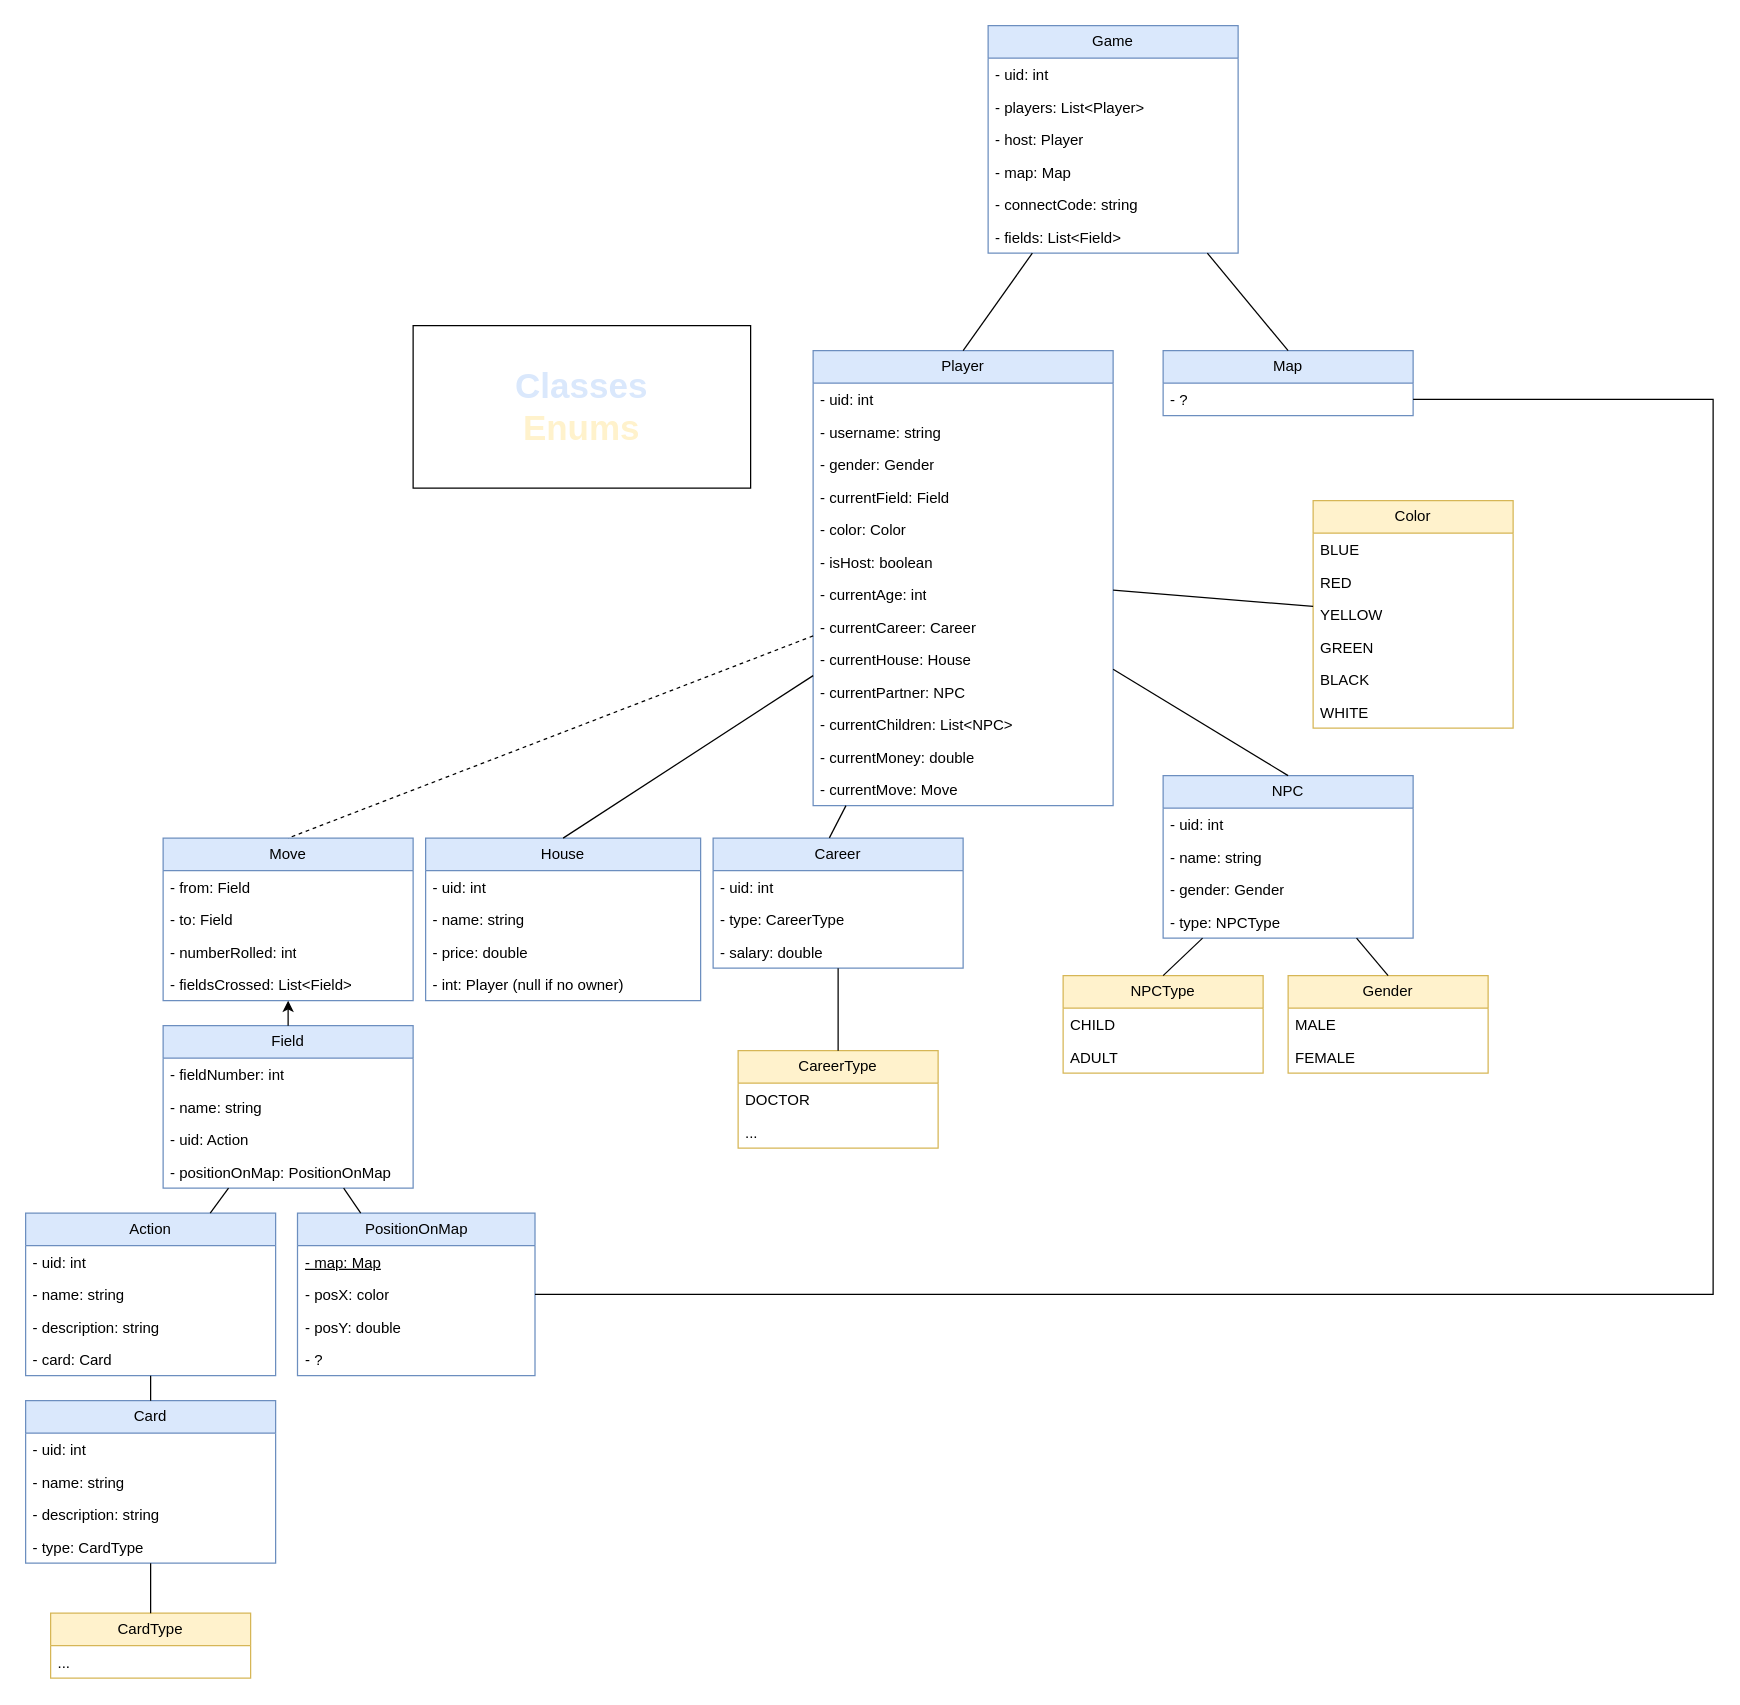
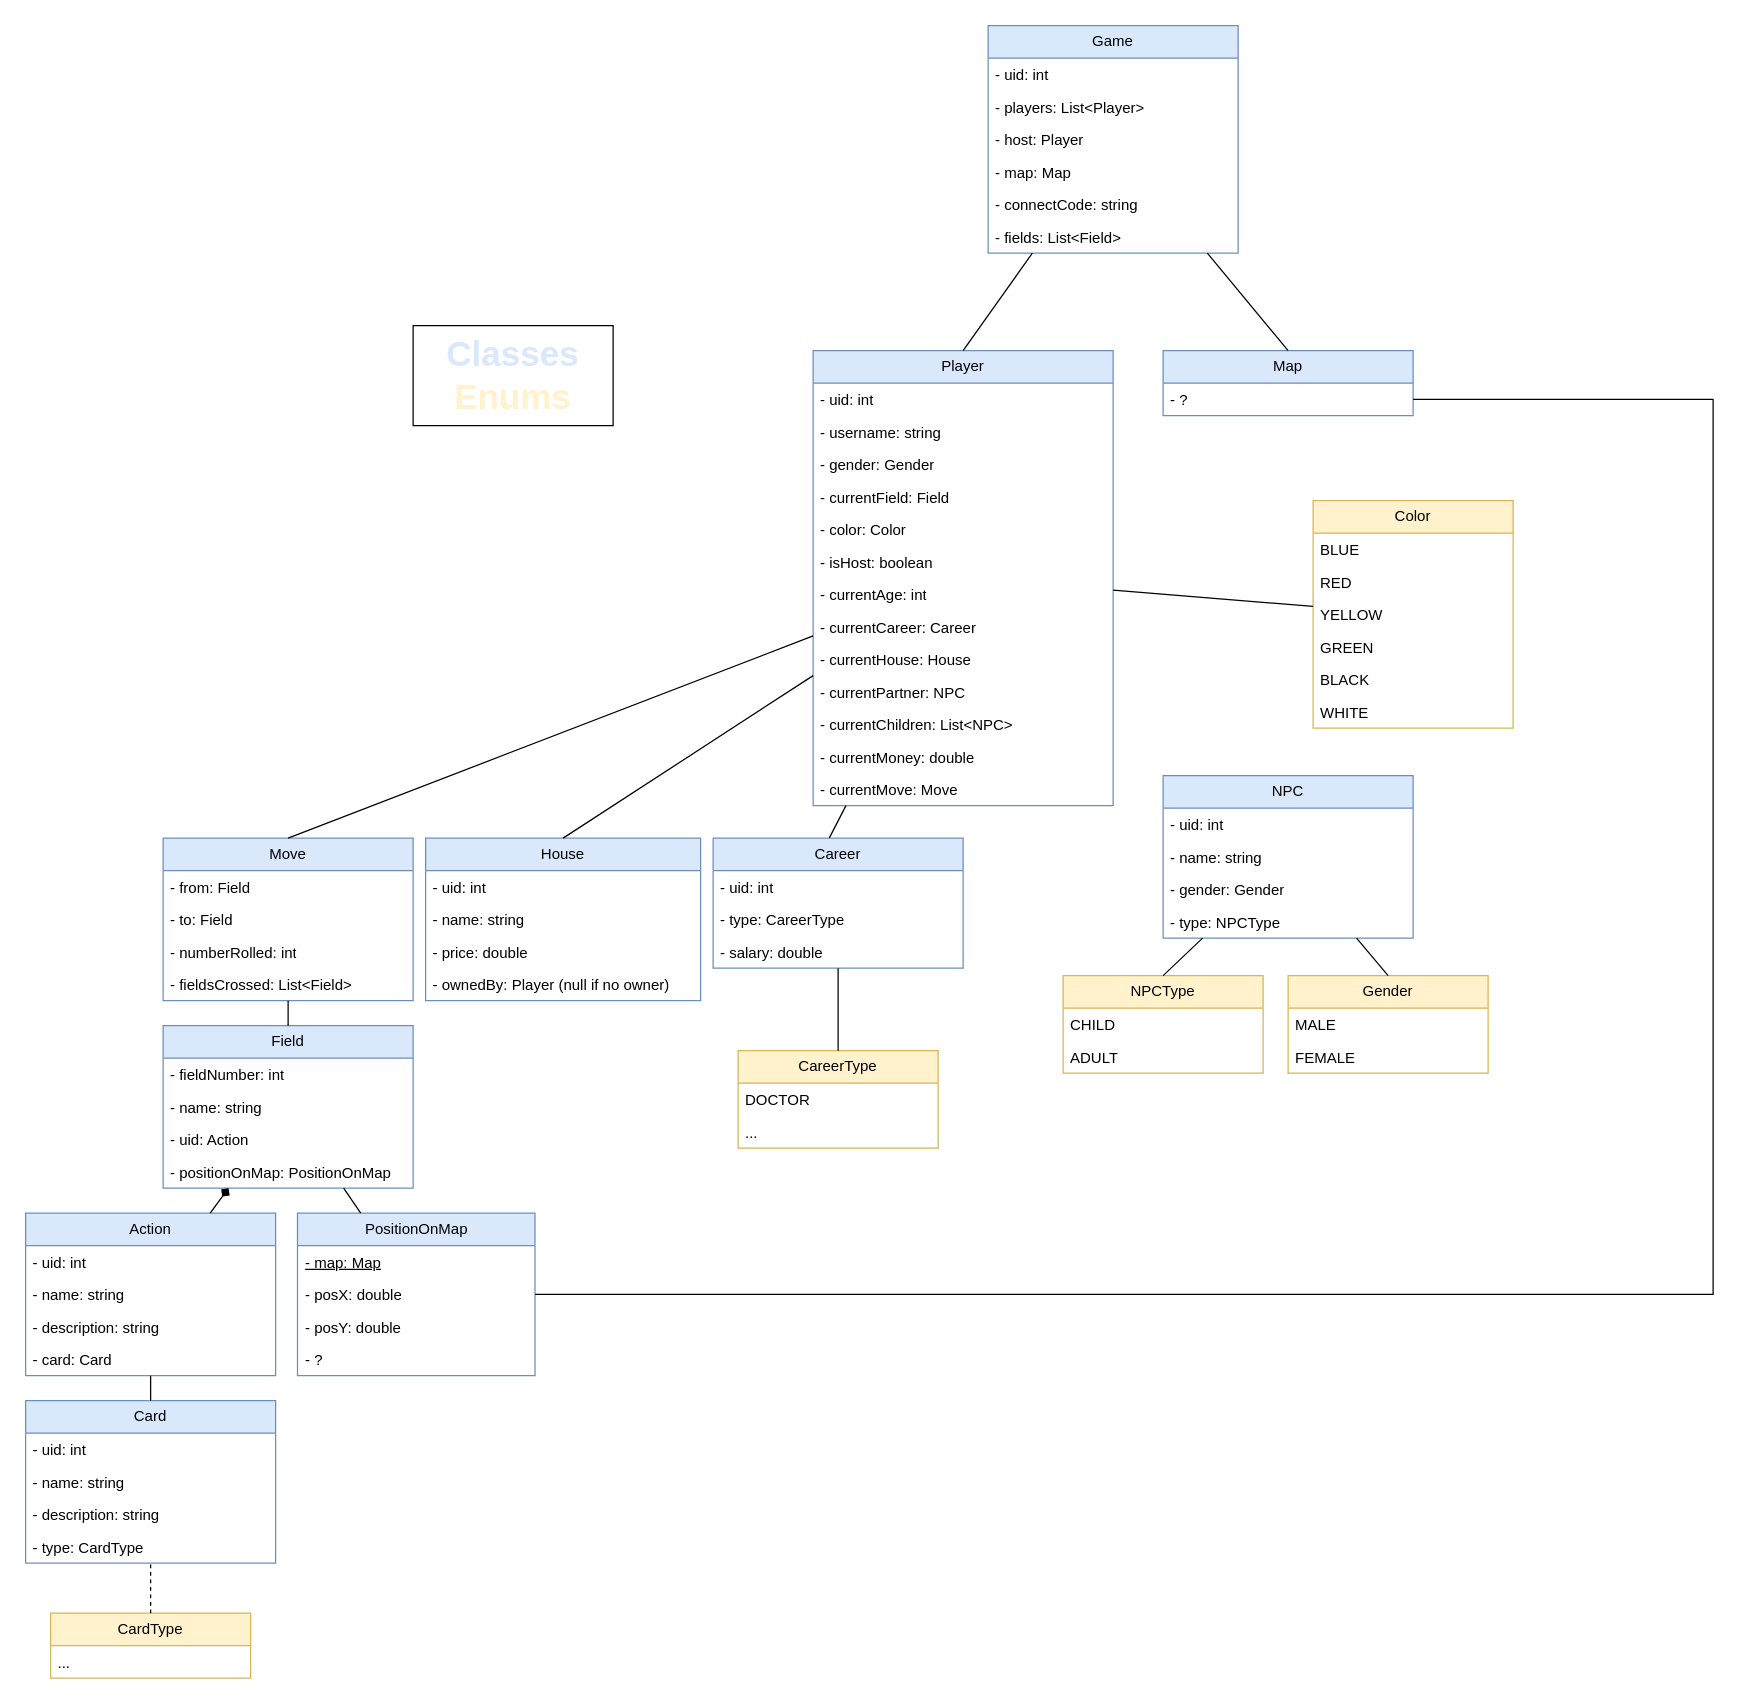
node "Classes Enums": size 338x163 -> 200x100
edge "Player" -- "NPC": removed
edge "Player" -- "Move": style dashed -> solid
node "- int: Player (null if no owner)": label "- int: Player (null if no owner)" -> "- ownedBy: Player (null if no owner)"
edge "Field" -> "Move": arrowhead classic -> none
edge "Field" -- "Action": arrowhead none -> diamond
node "- posX: color": label "- posX: color" -> "- posX: double"
edge "Card" -- "CardType": style solid -> dashed
